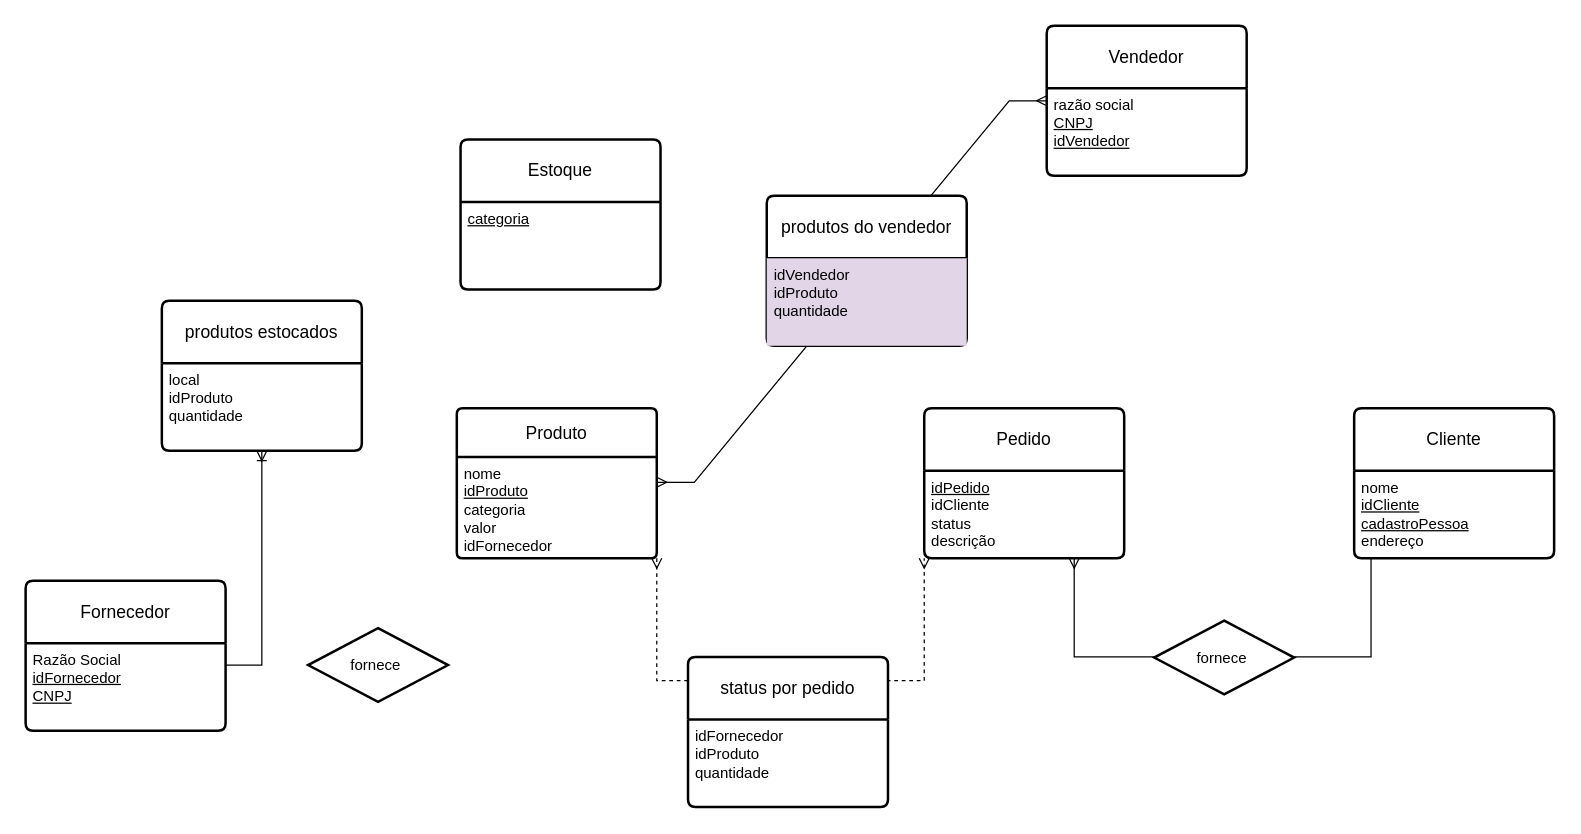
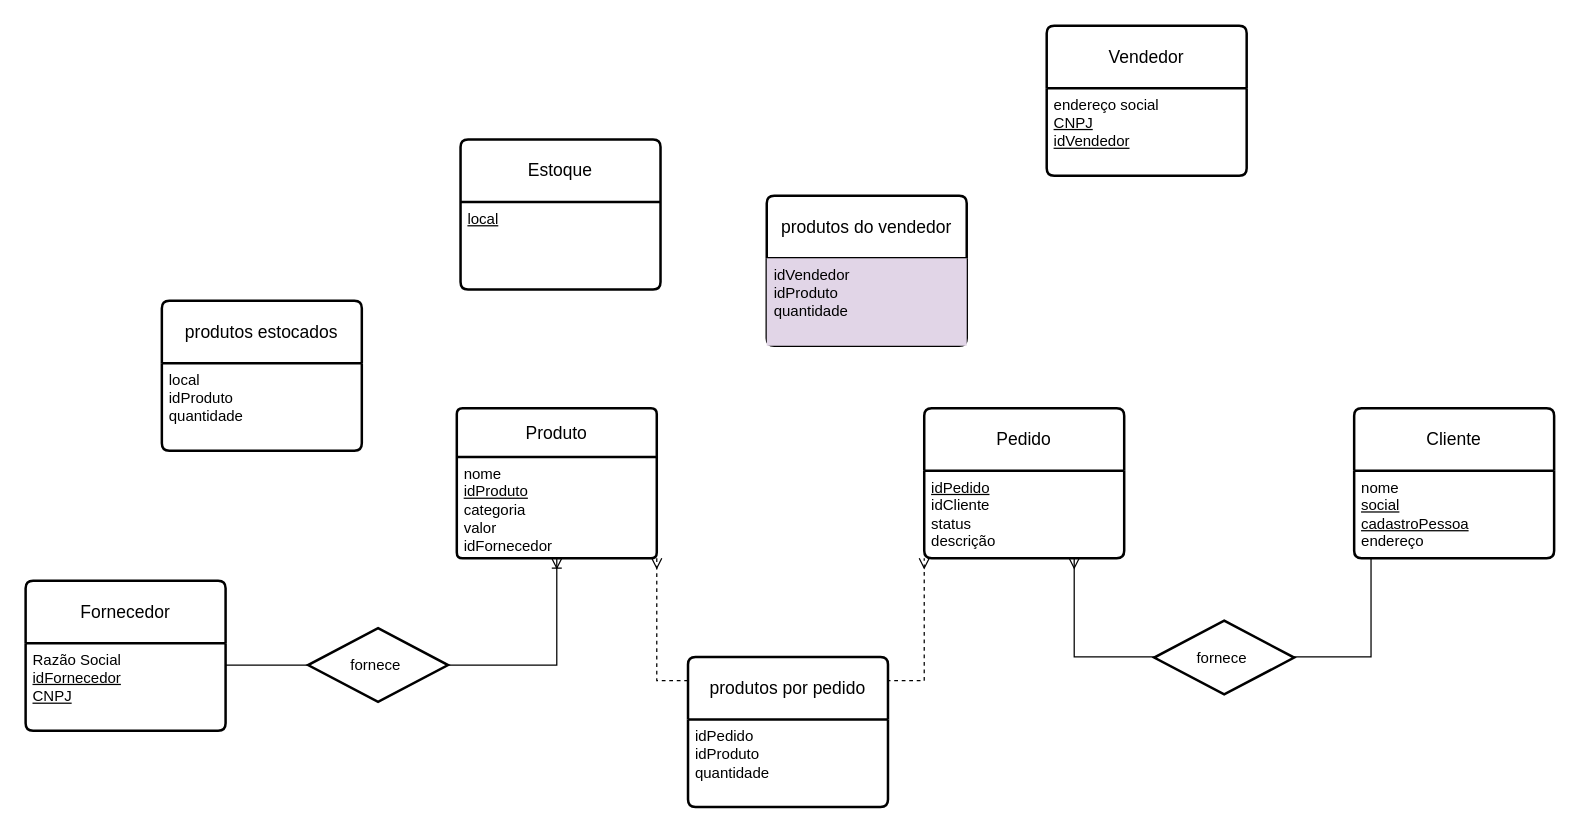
node "razão social CNPJ idVendedor": label "razão social CNPJ idVendedor" -> "endereço social CNPJ idVendedor"
node "categoria": label "categoria" -> "local"
edge "Vendedor" -- "nome idProduto categoria valor idFornecedor": removed
node "nome idCliente cadastroPessoa endereço": label "nome idCliente cadastroPessoa endereço" -> "nome social cadastroPessoa endereço"
edge "Razão Social idFornecedor CNPJ" -> "local idProduto quantidade": now "Razão Social idFornecedor CNPJ" -> "nome idProduto categoria valor idFornecedor"
node "status por pedido": label "status por pedido" -> "produtos por pedido"
node "idFornecedor idProduto quantidade": label "idFornecedor idProduto quantidade" -> "idPedido idProduto quantidade"
